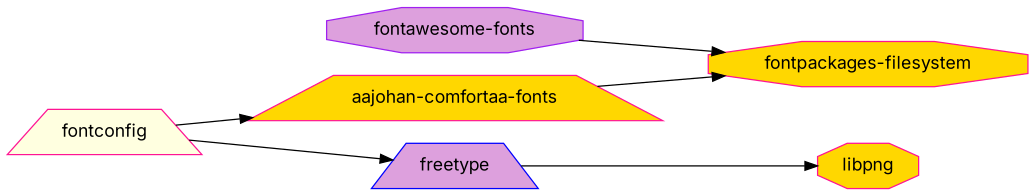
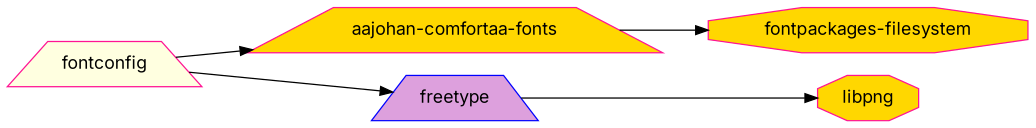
node "fontawesome-fonts": removed
